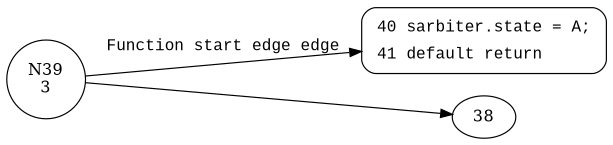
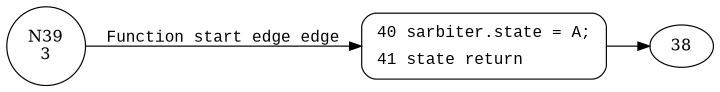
node "40": text "default return" -> "state return"
edge "N39 3" -> "38": now "40" -> "38"
